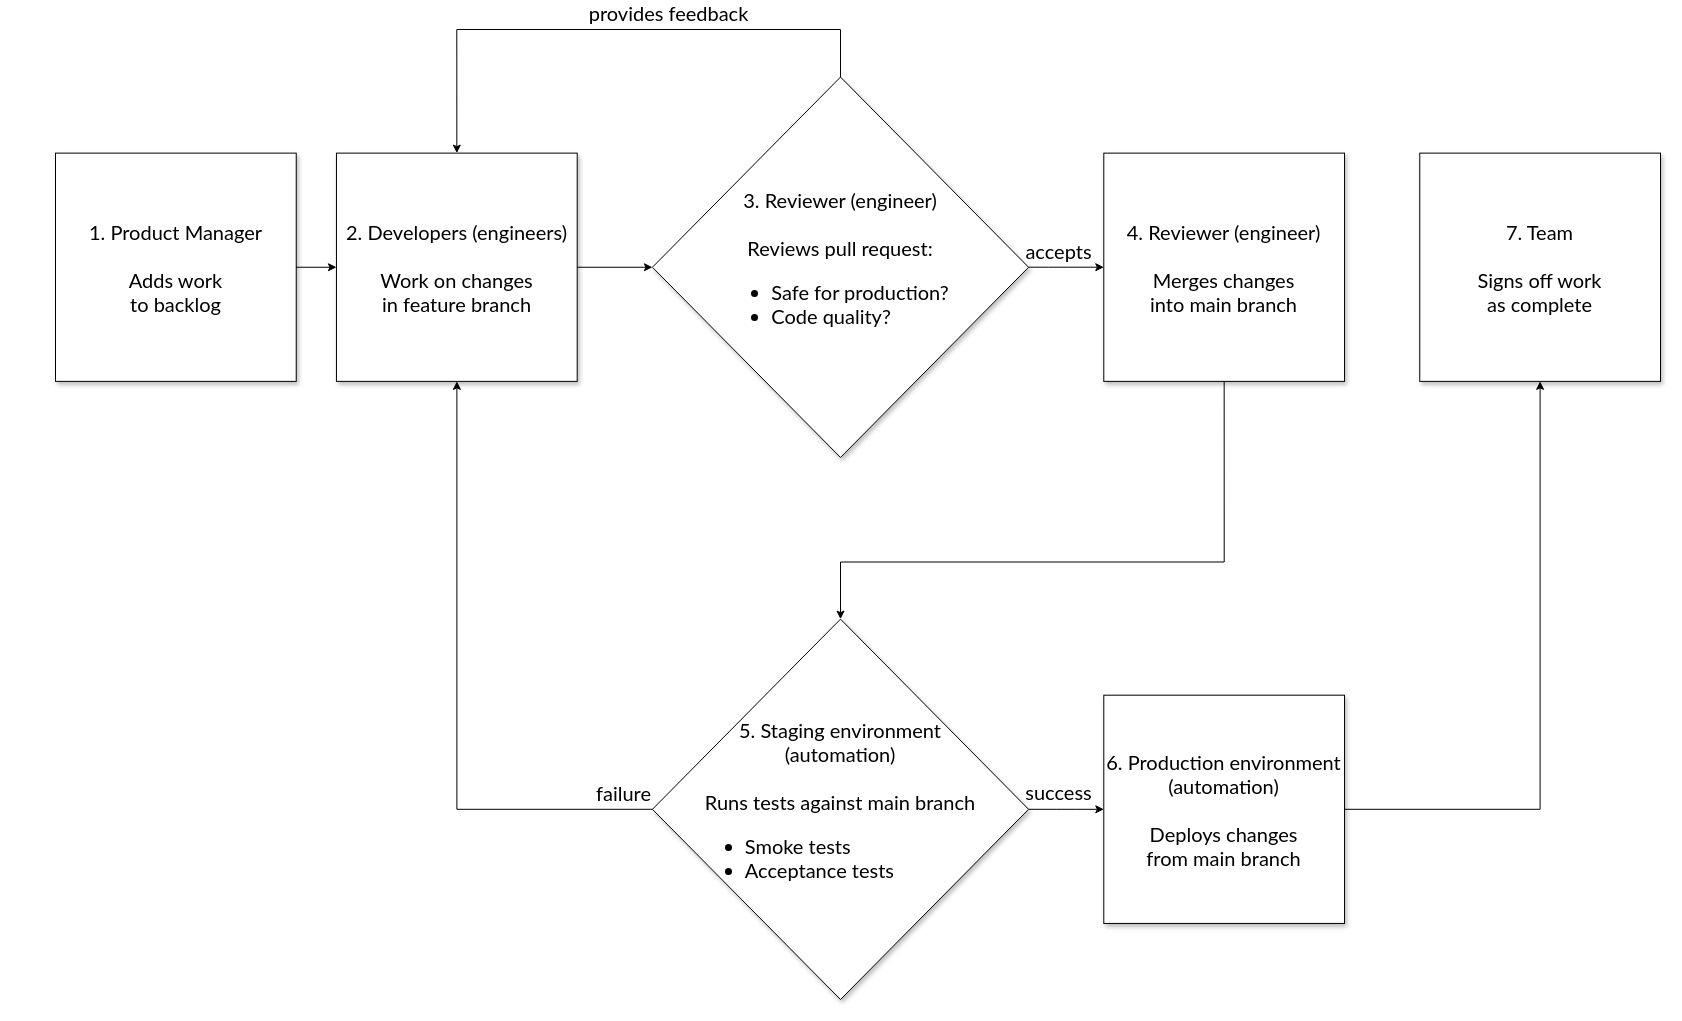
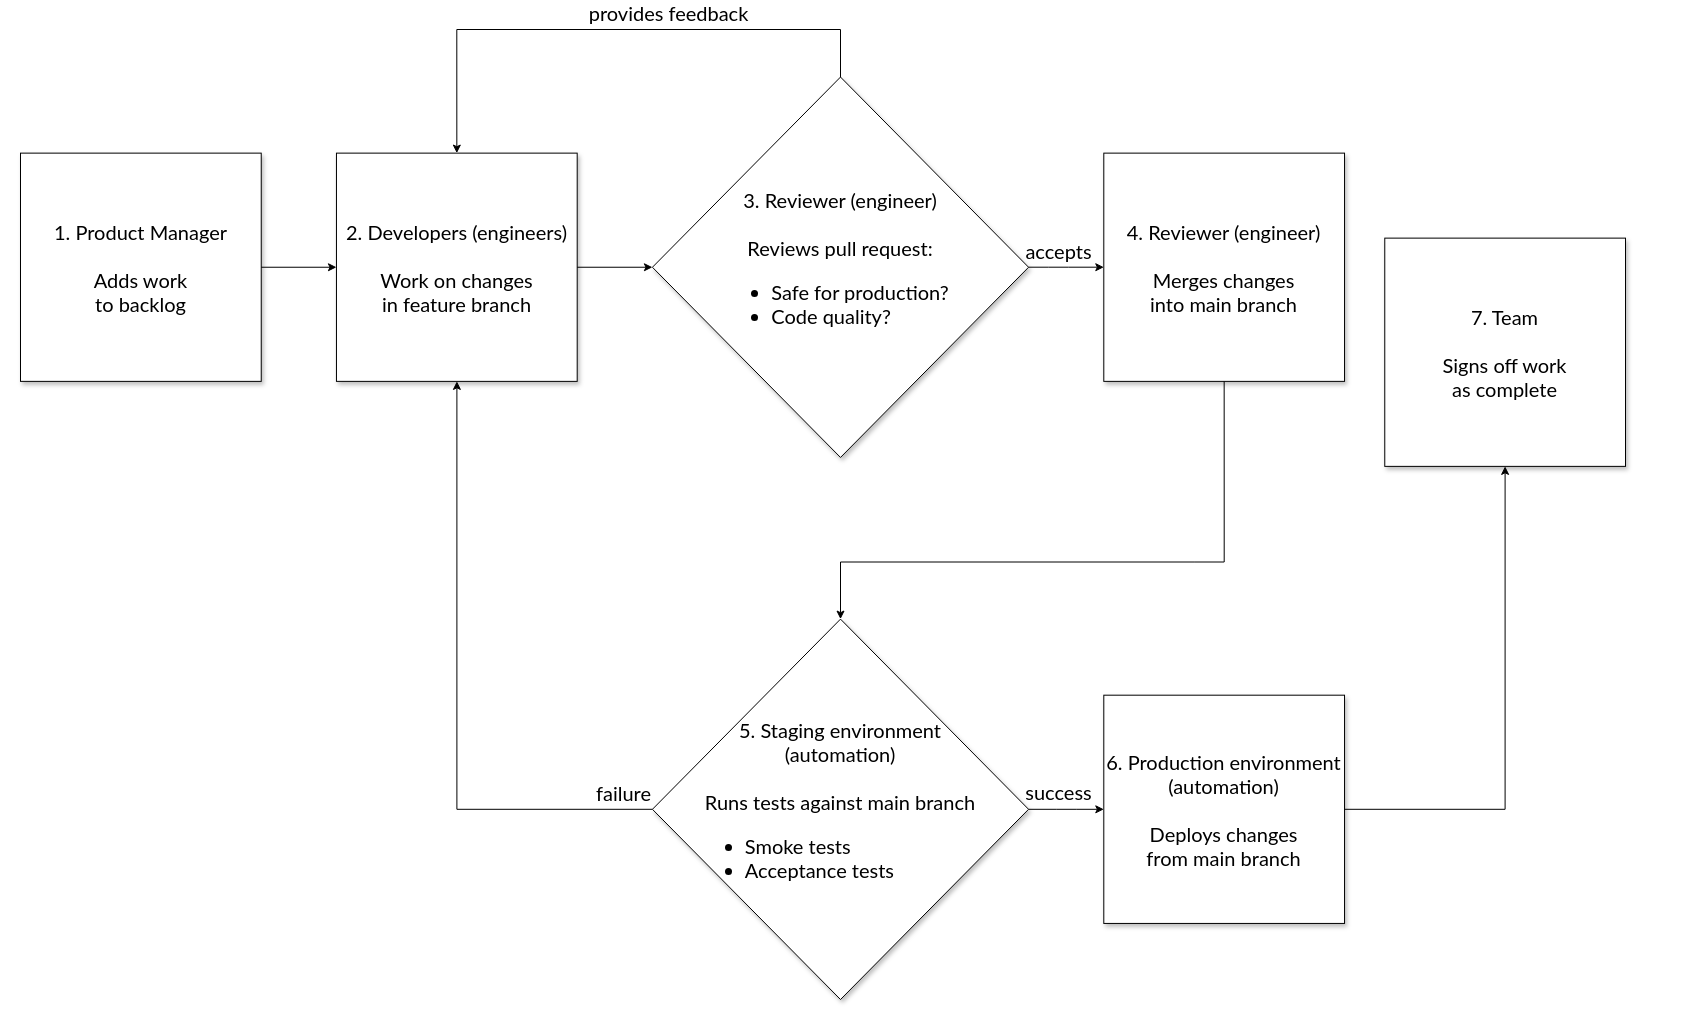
node "1. Product Manager Adds work to backlog": moved (176, 267) -> (141, 267)
node "7. Team Signs off work as complete": moved (1540, 267) -> (1505, 352)
